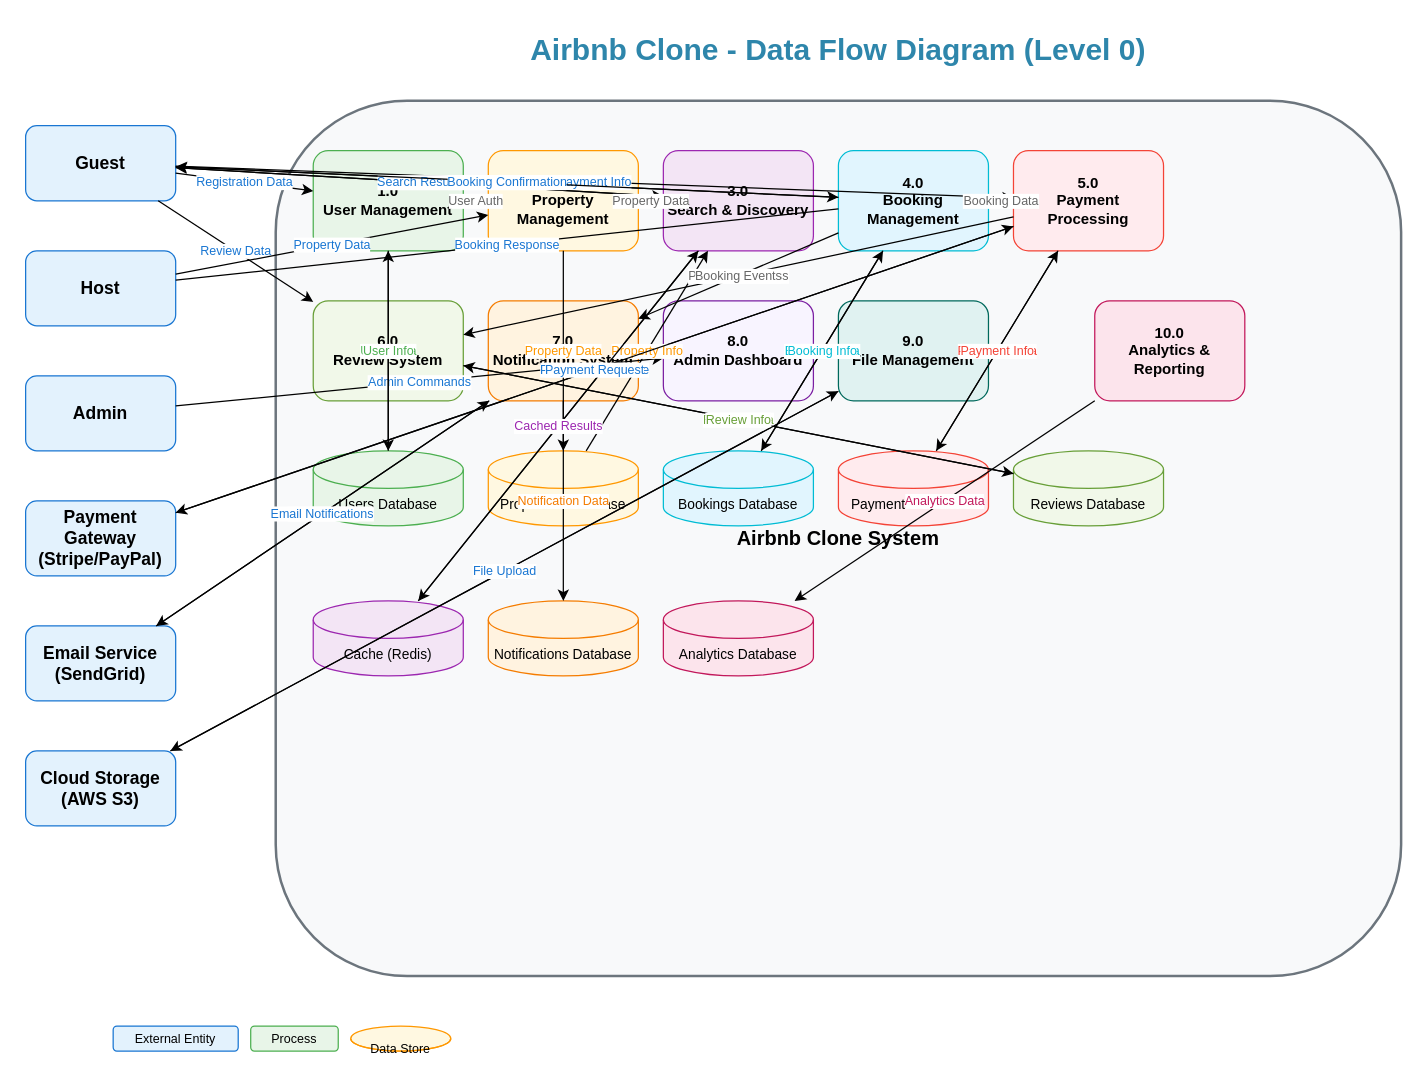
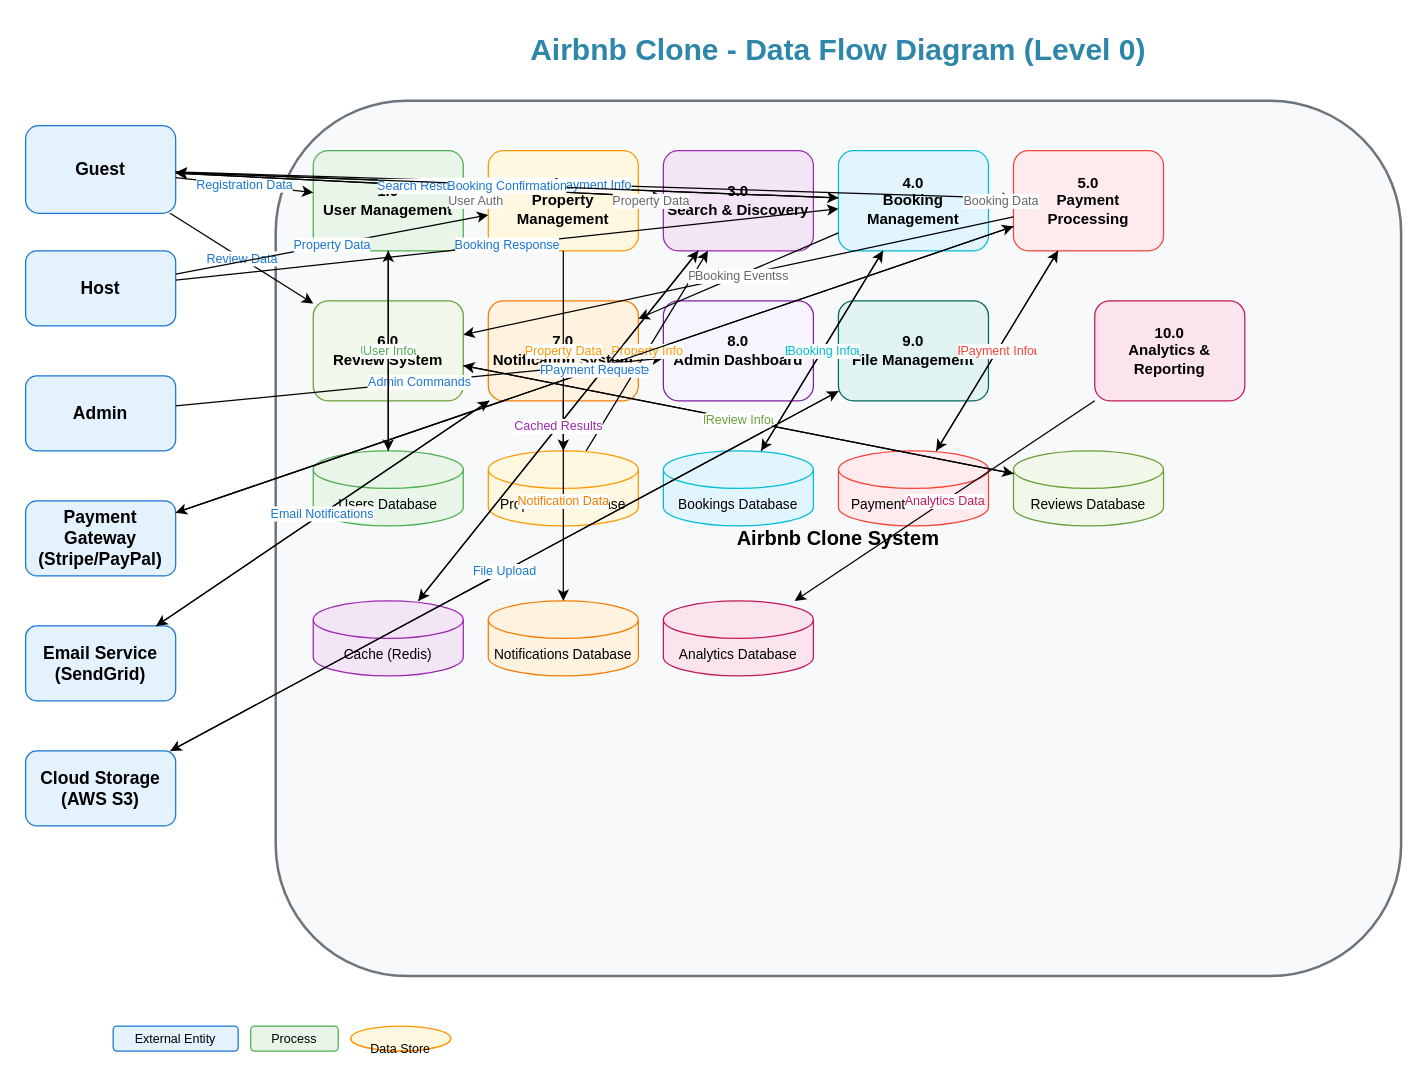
node "Guest": size 150x75 -> 150x88
edge "4.0 Booking Management" -- "Host": arrowhead none -> classic
